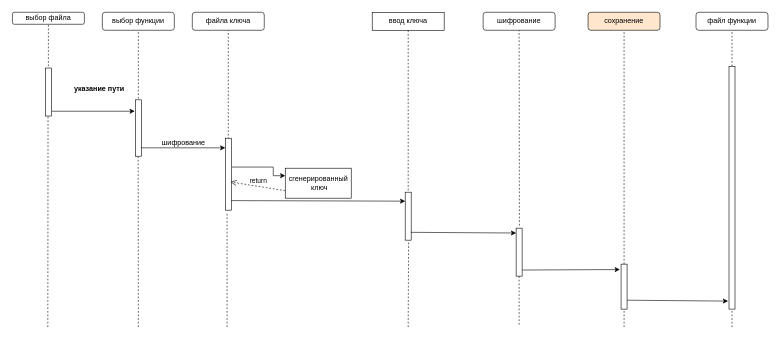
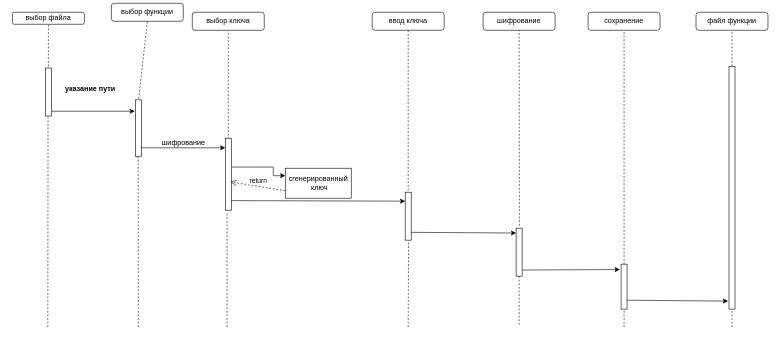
node "выбор функции": moved (138, 21) -> (147, 12)
node "файла ключа": label "файла ключа" -> "выбор ключа"
node "ввод ключа": shape rectangle -> rounded rectangle
node "сохранение": fillcolor #ffe6cc -> #ffffff
node "указание пути": moved (99, 92) -> (90, 92)
